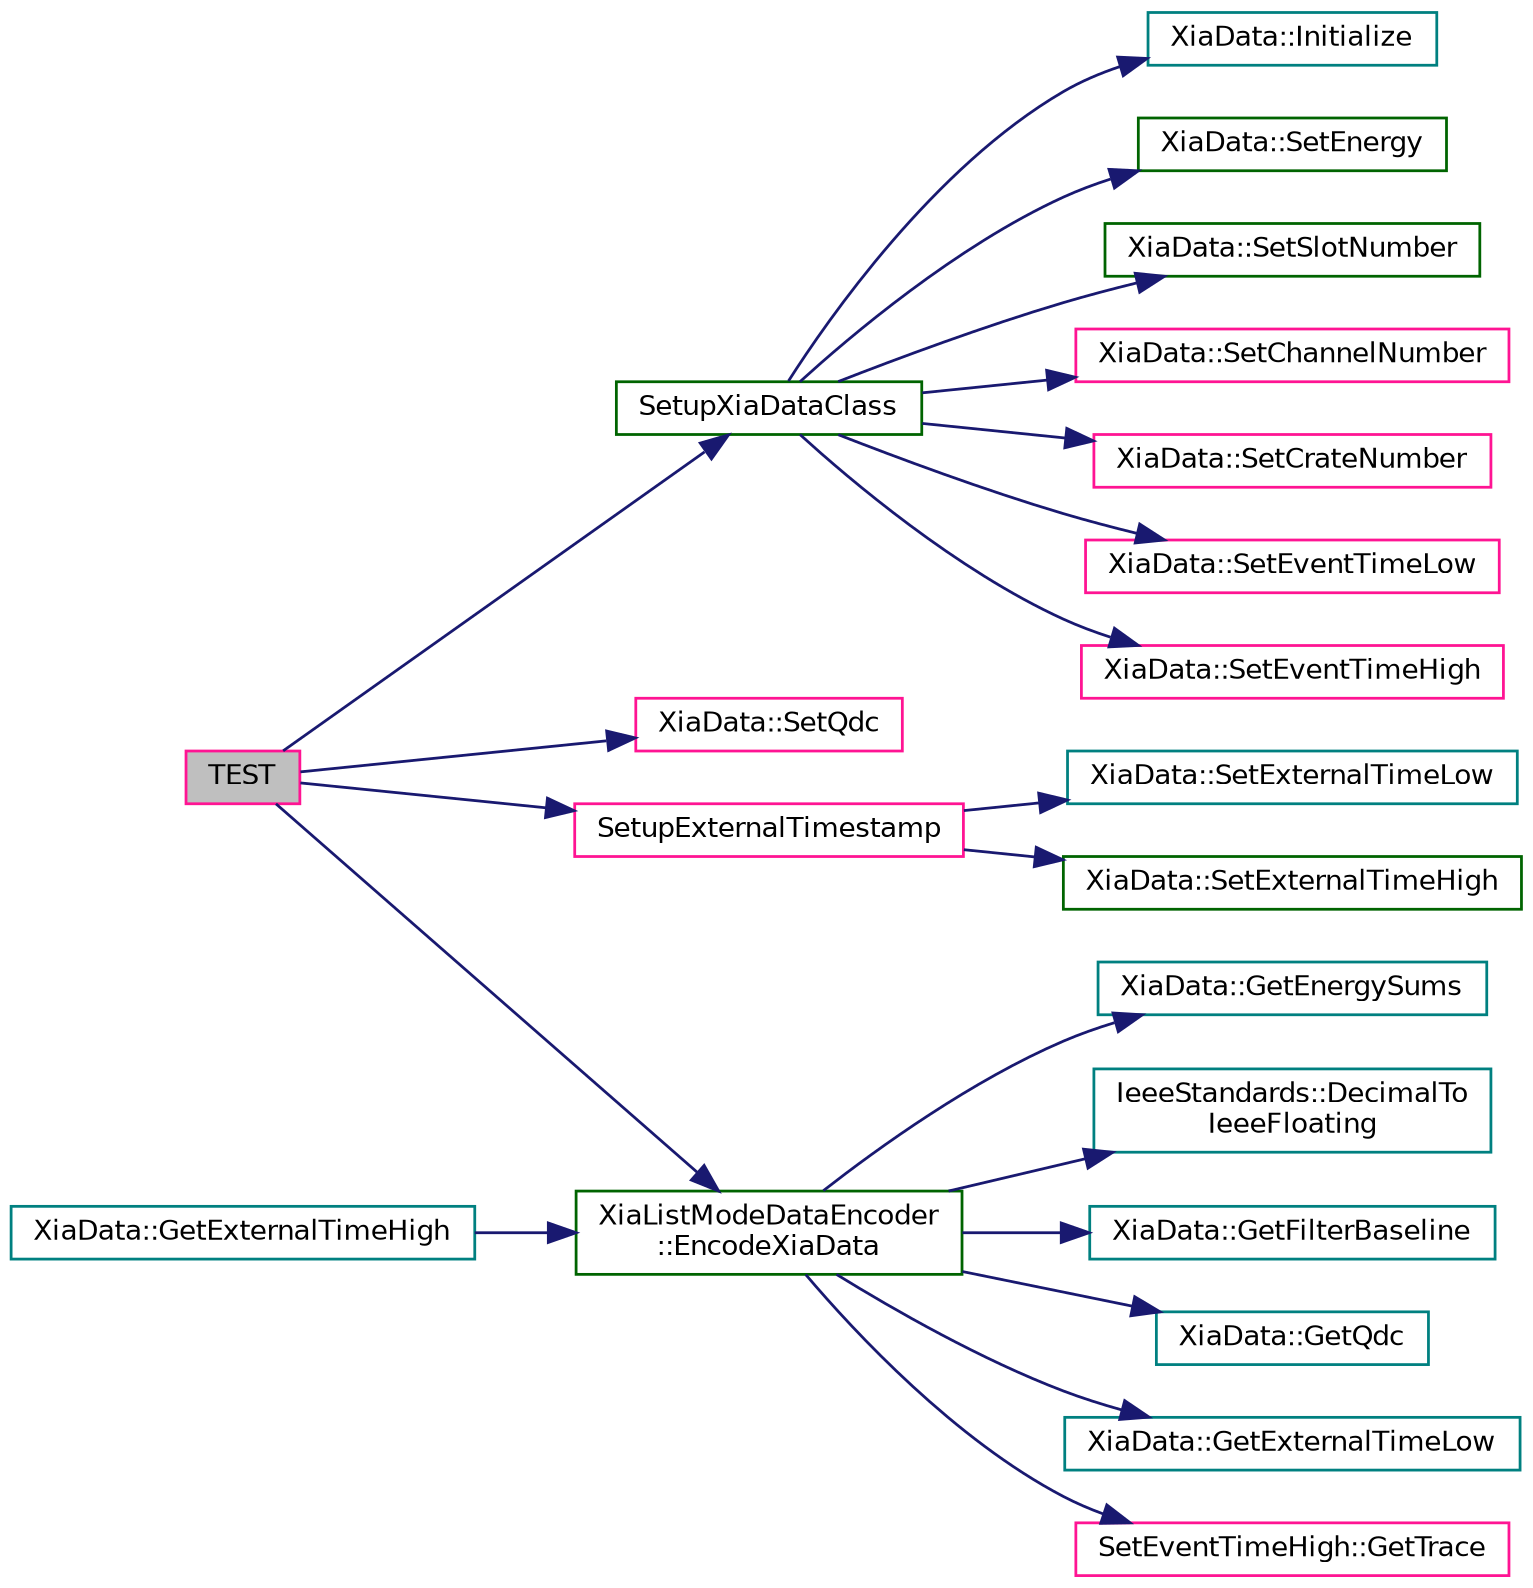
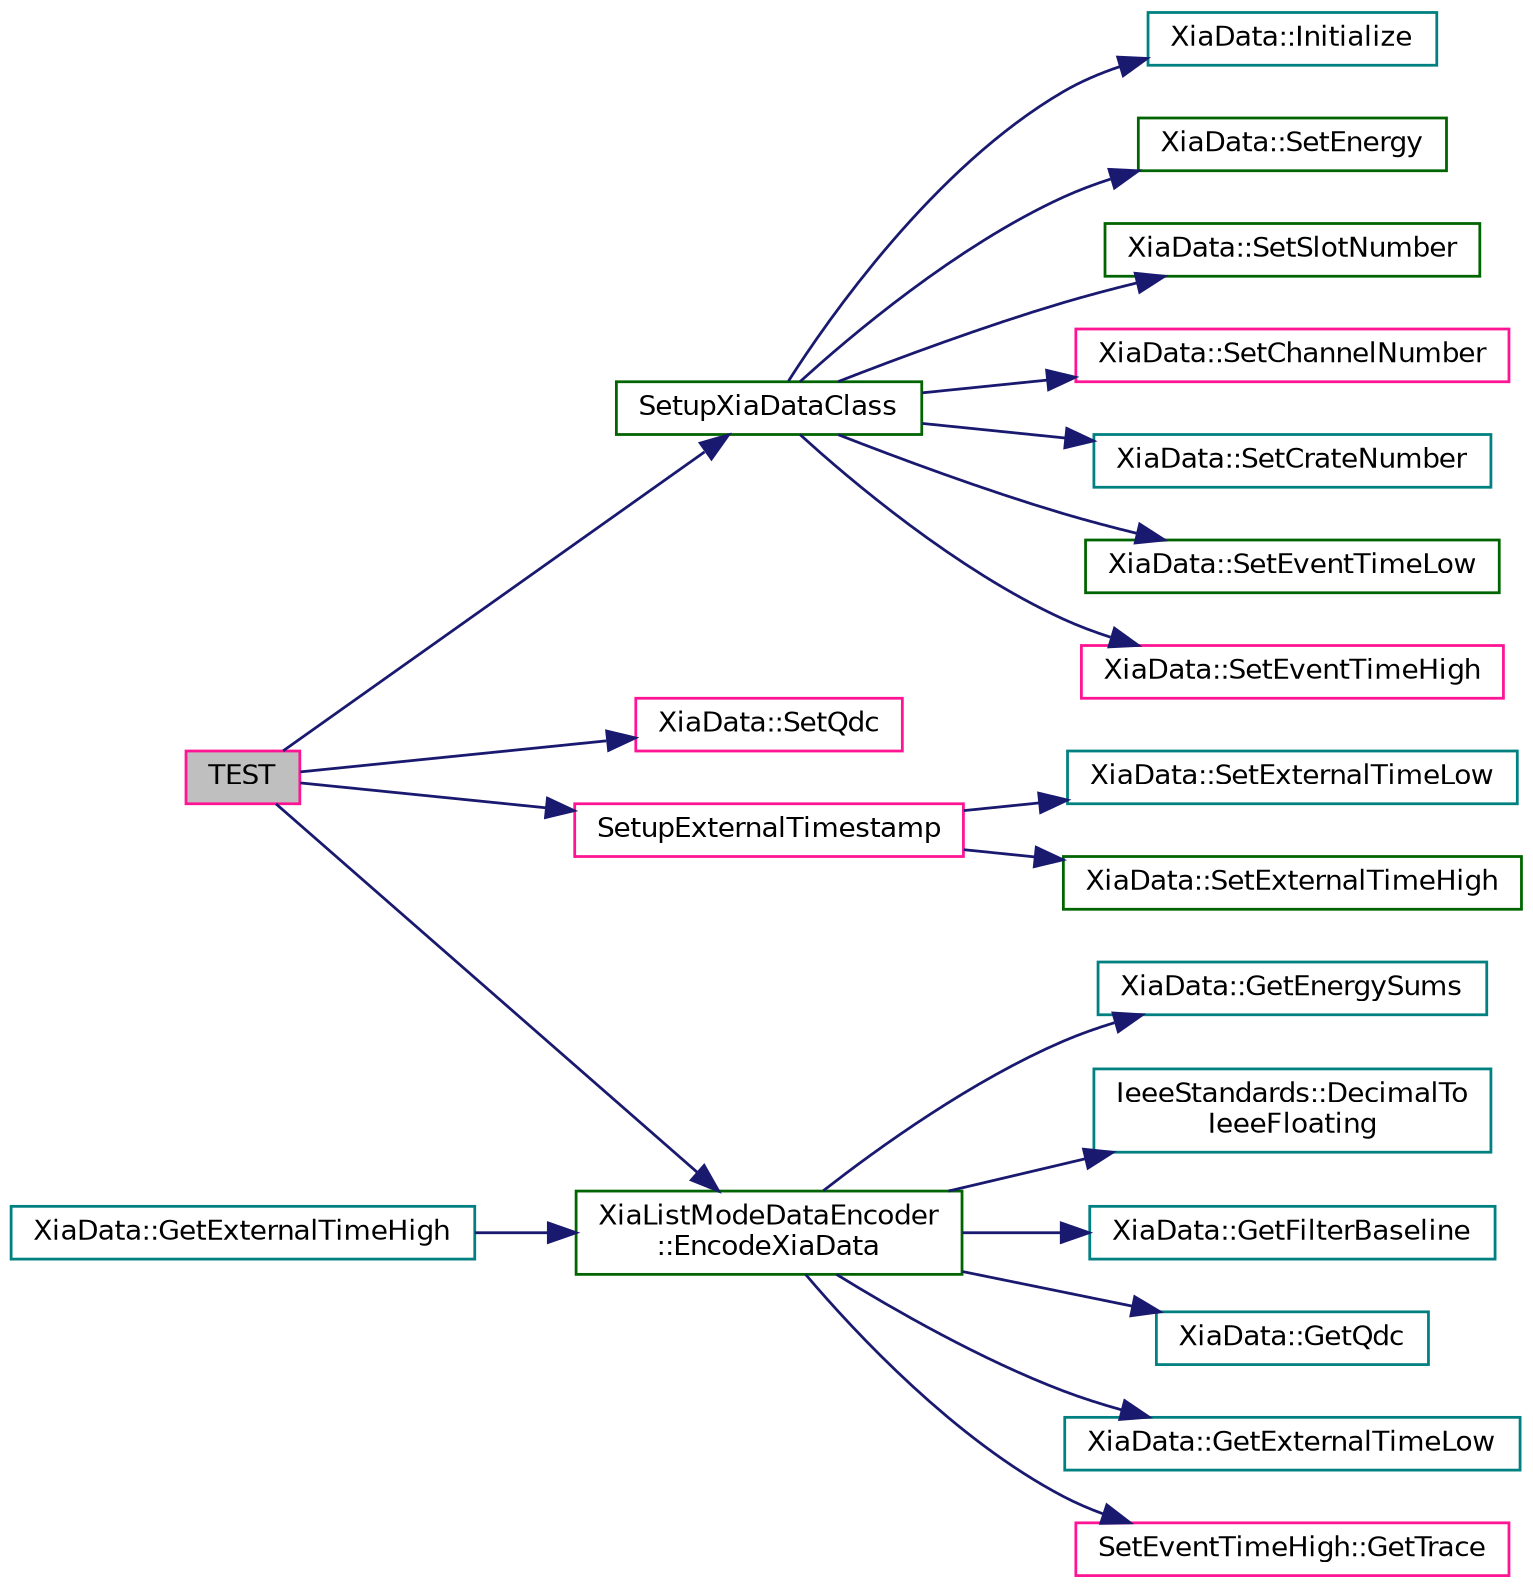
node "XiaData::SetCrateNumber": color deeppink -> teal
node "XiaData::SetEventTimeLow": color deeppink -> darkgreen
